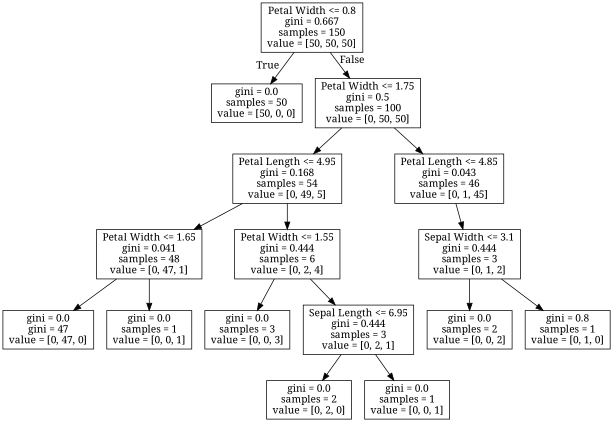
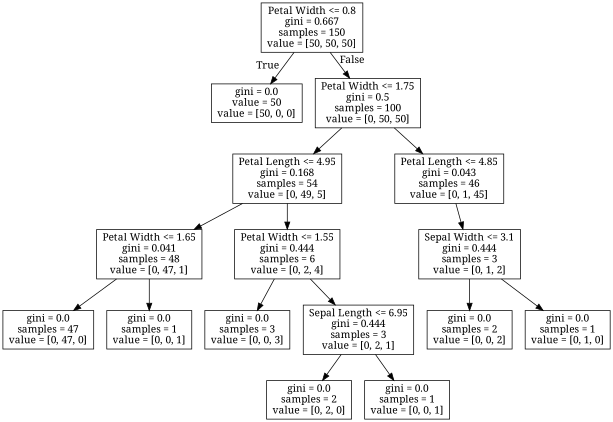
node "gini = 0.0 samples = 50 value = [50, 0, 0]": label "gini = 0.0 samples = 50 value = [50, 0, 0]" -> "gini = 0.0 value = 50 value = [50, 0, 0]"
node "gini = 0.0 gini = 47 value = [0, 47, 0]": label "gini = 0.0 gini = 47 value = [0, 47, 0]" -> "gini = 0.0 samples = 47 value = [0, 47, 0]"
node "gini = 0.8 samples = 1 value = [0, 1, 0]": label "gini = 0.8 samples = 1 value = [0, 1, 0]" -> "gini = 0.0 samples = 1 value = [0, 1, 0]"
